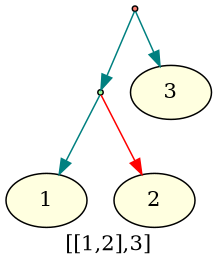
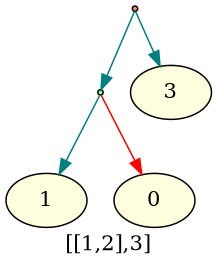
node "2": label "2" -> "0"
